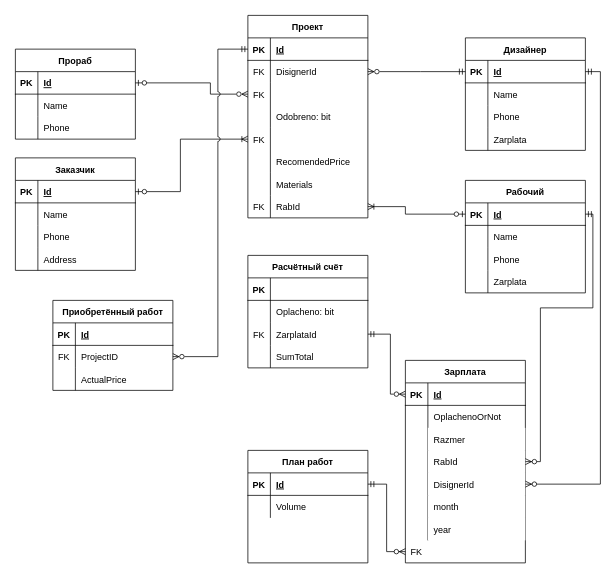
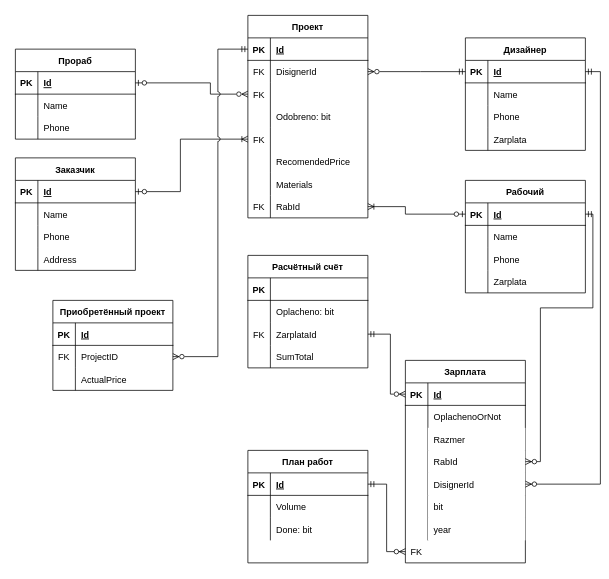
node "Приобретённый работ": label "Приобретённый работ" -> "Приобретённый проект"
node "month": label "month" -> "bit"
node "Done: bit": added
